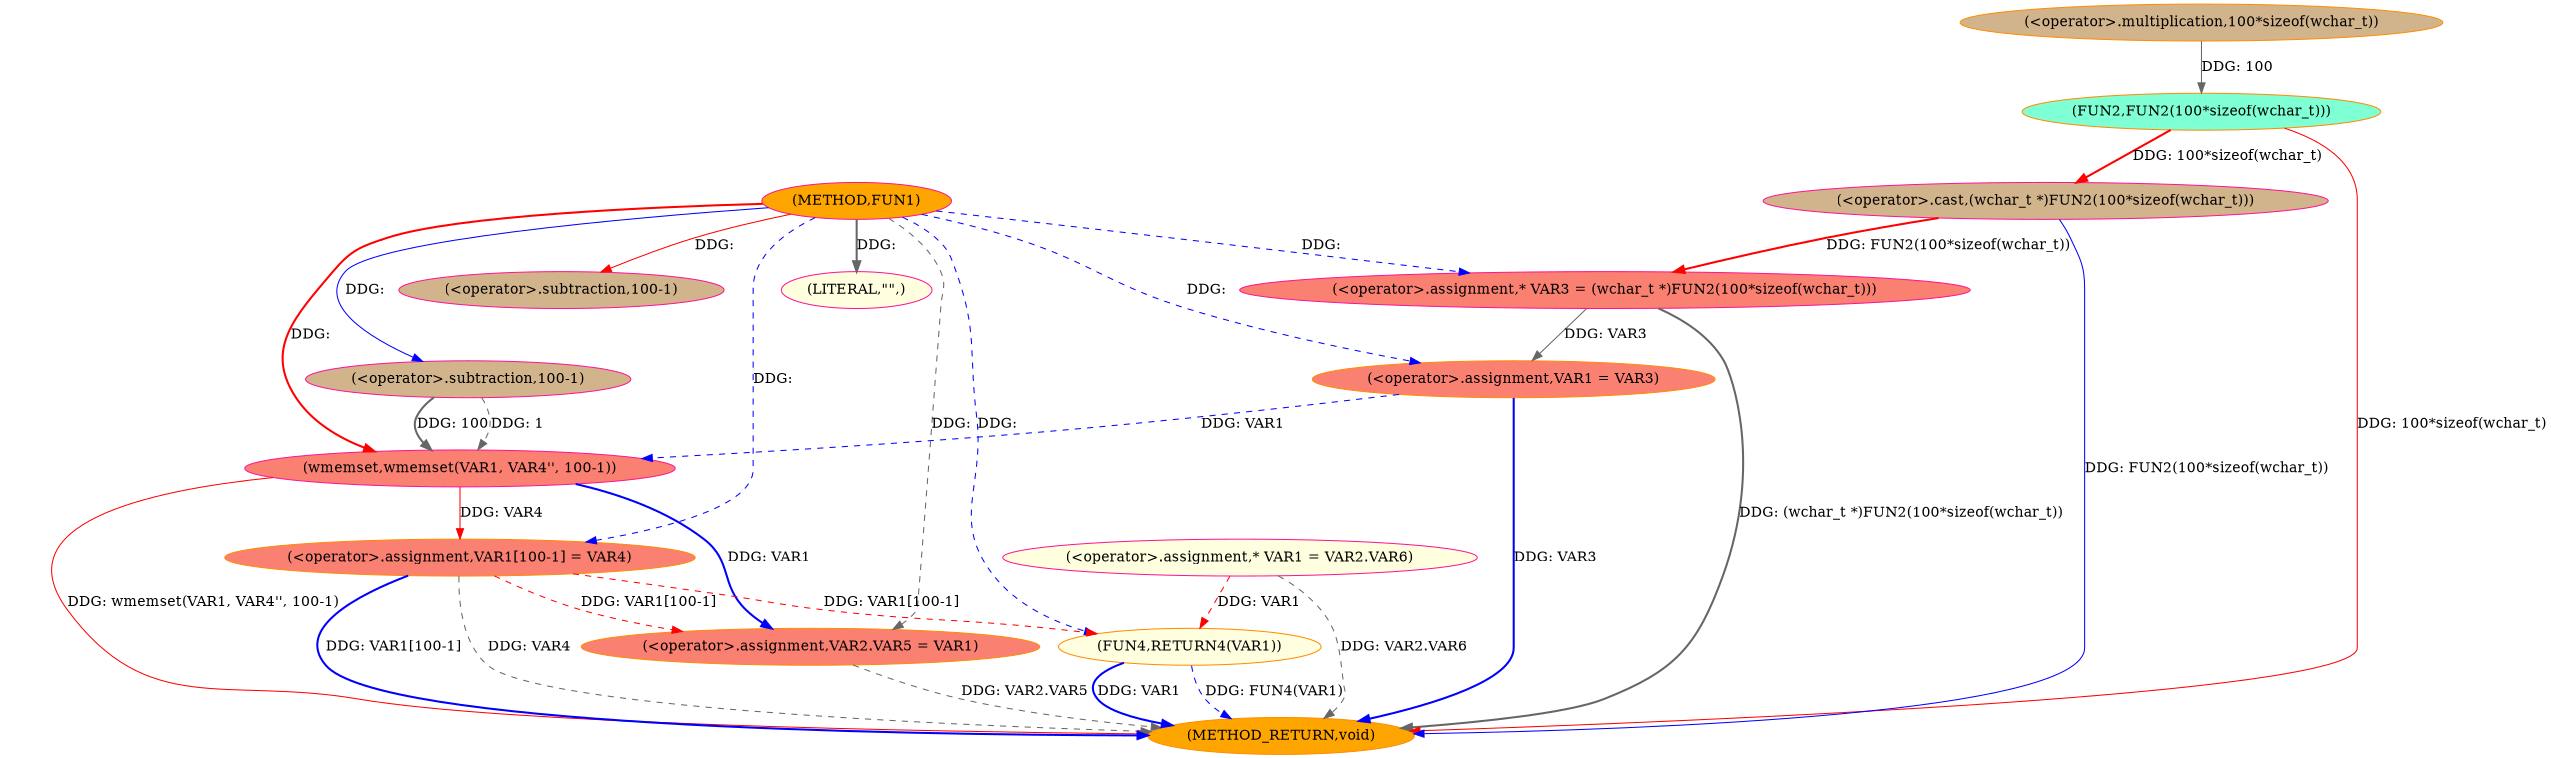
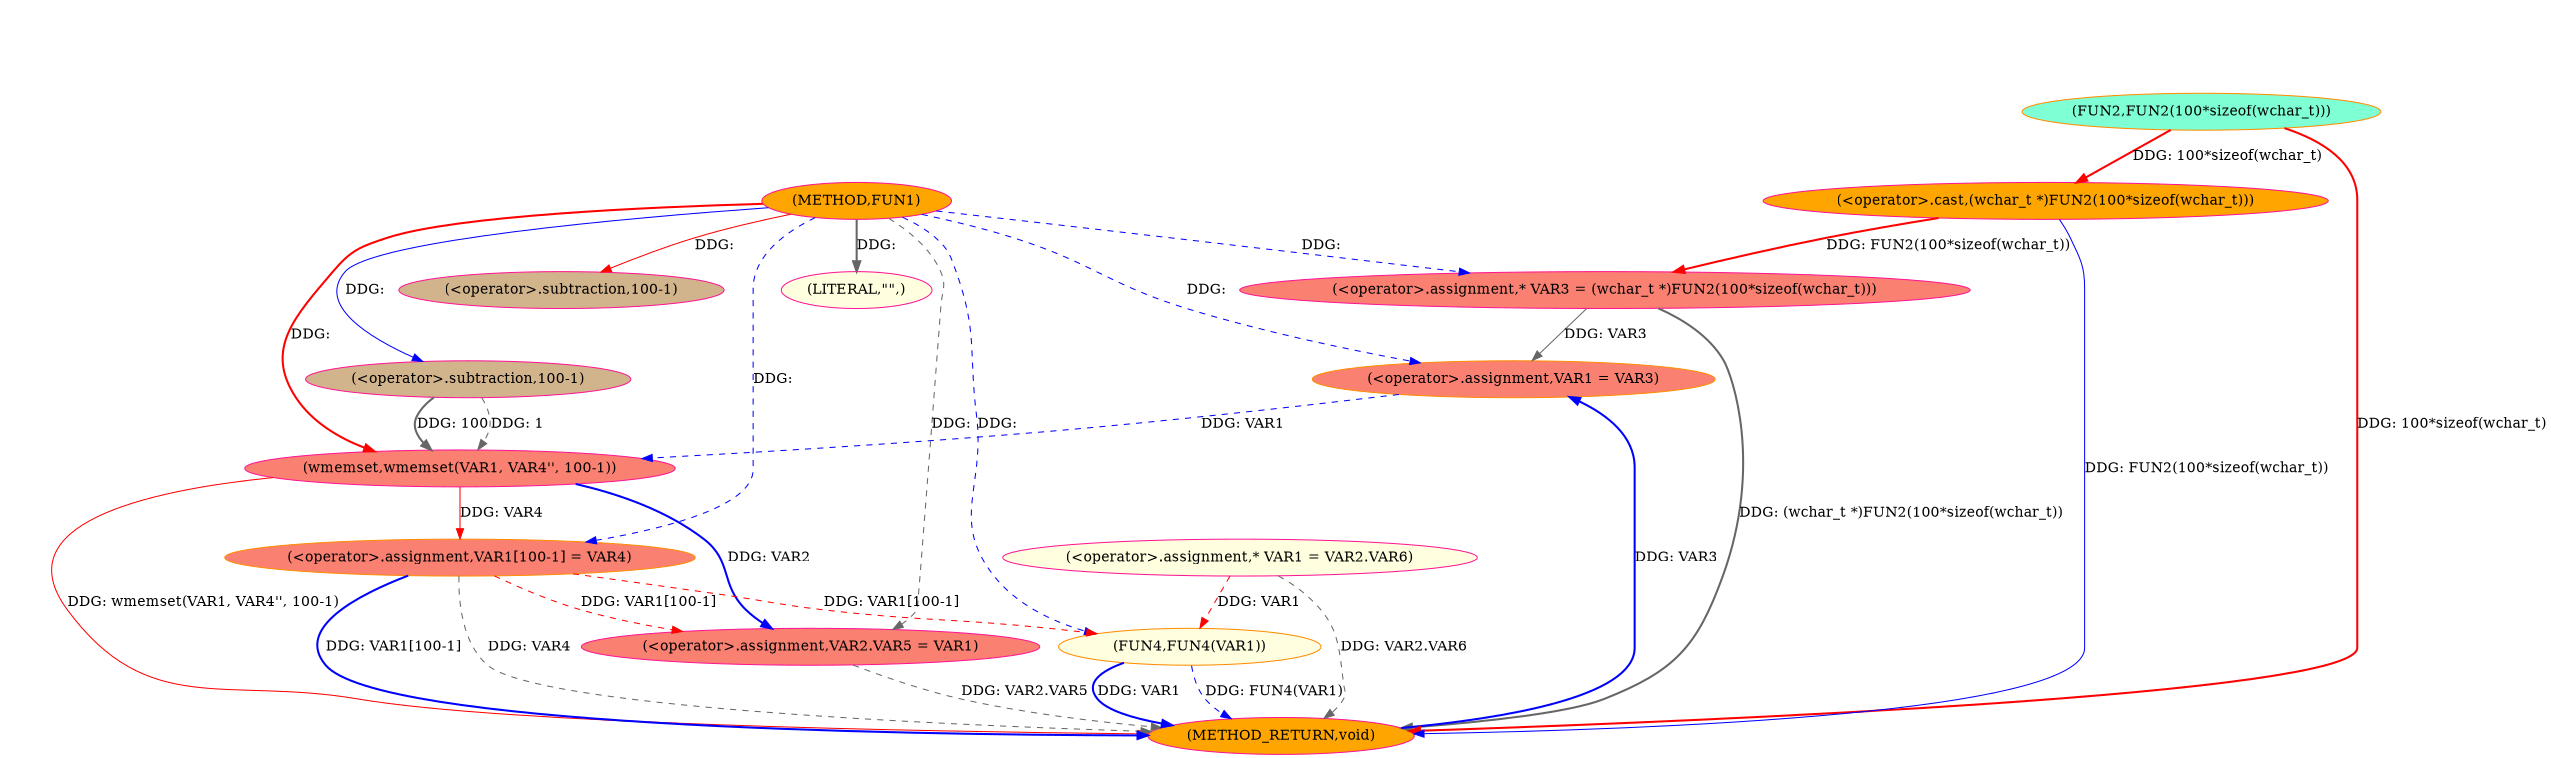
node "(<operator>.multiplication,100*sizeof(wchar_t))": removed
node "(<operator>.cast,(wchar_t *)FUN2(100*sizeof(wchar_t)))": fillcolor tan -> orange
edge "(wmemset,wmemset(VAR1, VAR4'', 100-1))" -> "(<operator>.assignment,VAR2.VAR5 = VAR1)": label "DDG: VAR1" -> "DDG: VAR2"
edge "(<operator>.assignment,VAR1 = VAR3)" -> "(METHOD_RETURN,void)": reversed
node "(<operator>.assignment,VAR2.VAR5 = VAR1)": color darkorange -> deeppink
node "(FUN4,RETURN4(VAR1))": label "(FUN4,RETURN4(VAR1))" -> "(FUN4,FUN4(VAR1))"
edge "(FUN2,FUN2(100*sizeof(wchar_t)))" -> "(METHOD_RETURN,void)": style solid -> bold
node "(METHOD_RETURN,void)": color darkorange -> deeppink
